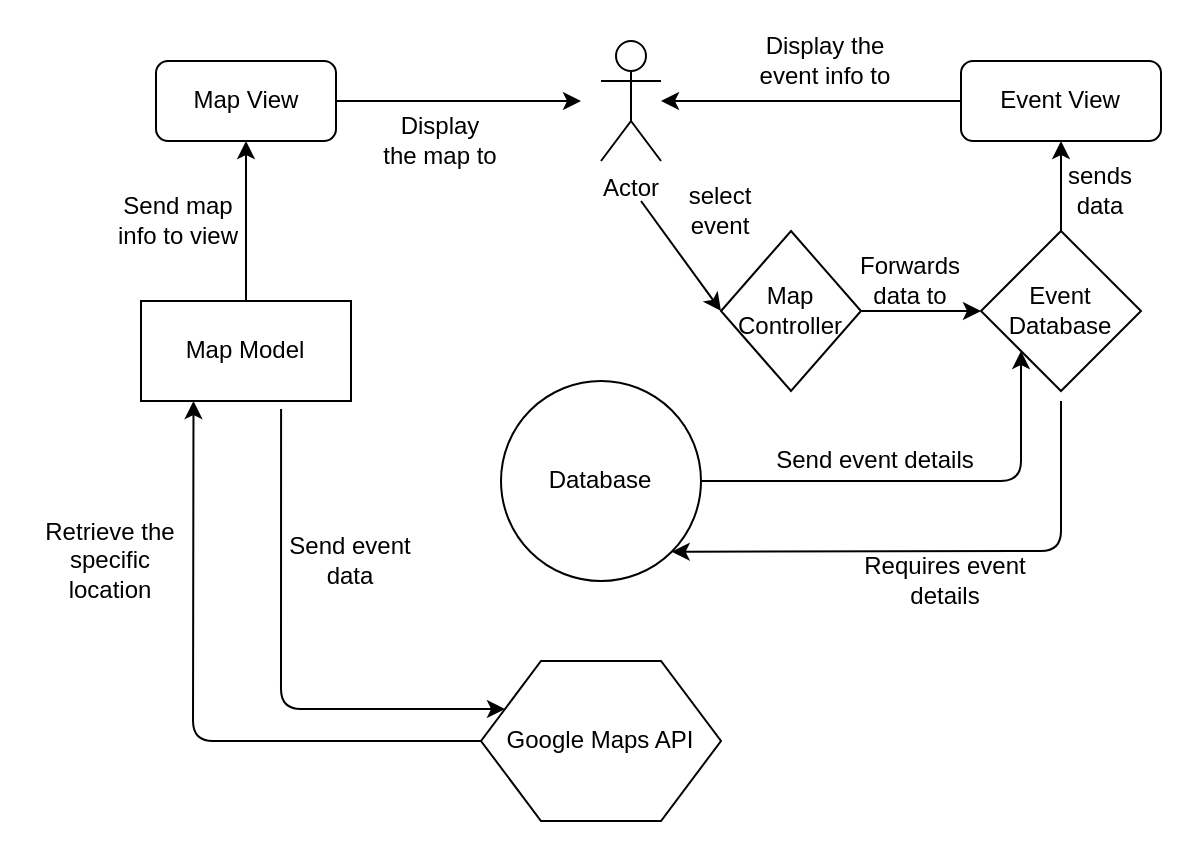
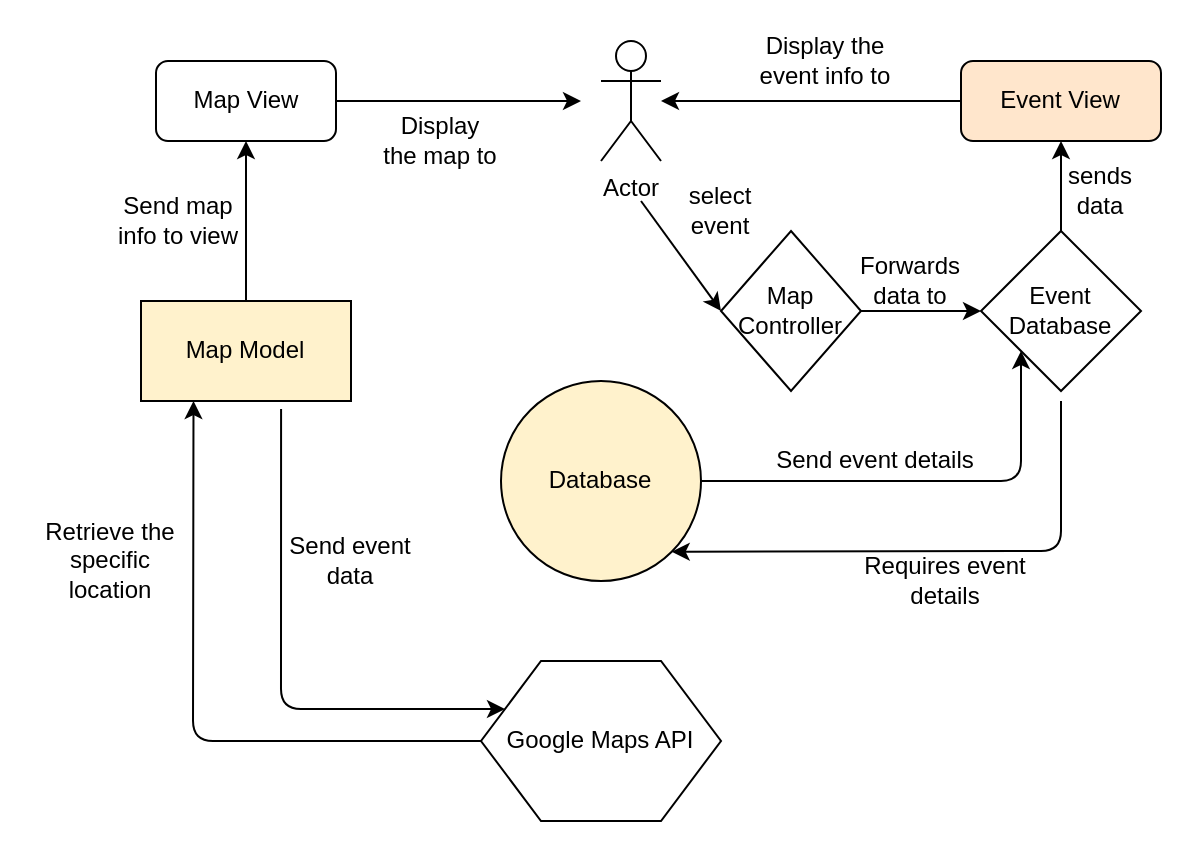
node "Event View": fillcolor #ffffff -> #ffe6cc
node "Map Model": fillcolor #ffffff -> #fff2cc
node "Database": fillcolor #ffffff -> #fff2cc
